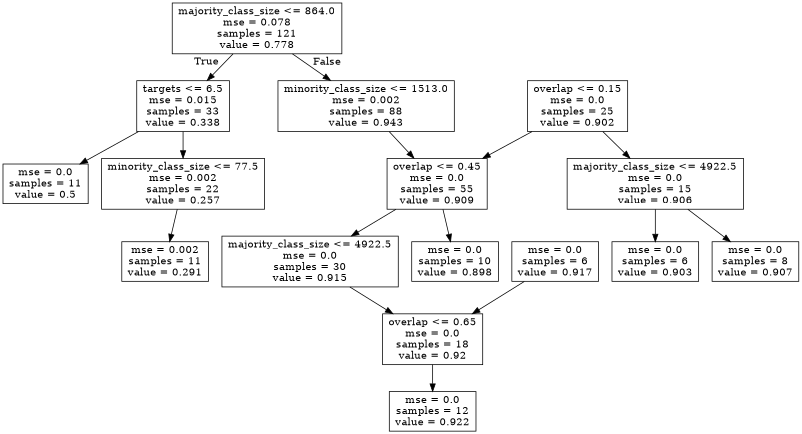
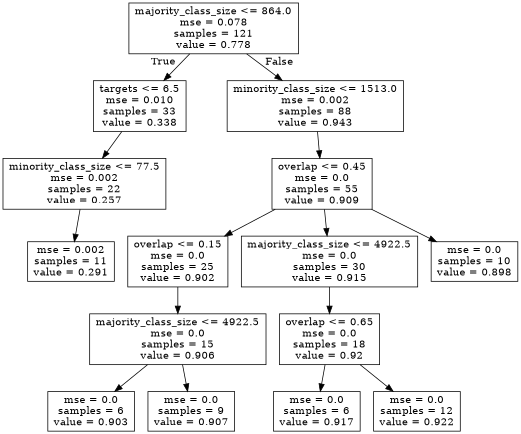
node "targets <= 6.5 mse = 0.015 samples = 33 value = 0.338": label "targets <= 6.5 mse = 0.015 samples = 33 value = 0.338" -> "targets <= 6.5 mse = 0.010 samples = 33 value = 0.338"
edge "overlap <= 0.15 mse = 0.0 samples = 25 value = 0.902" -> "overlap <= 0.45 mse = 0.0 samples = 55 value = 0.909": reversed
node "mse = 0.0 samples = 11 value = 0.5": removed
node "mse = 0.0 samples = 8 value = 0.907": label "mse = 0.0 samples = 8 value = 0.907" -> "mse = 0.0 samples = 9 value = 0.907"
edge "mse = 0.0 samples = 6 value = 0.917" -> "overlap <= 0.65 mse = 0.0 samples = 18 value = 0.92": reversed
